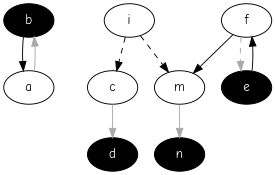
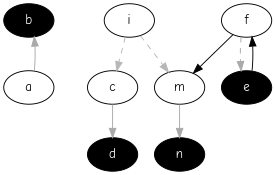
edge "b" -> "a": removed
edge "i" -> "c": color #000000 -> #b7b7b7
edge "i" -> "m": color #000000 -> #b7b7b7
